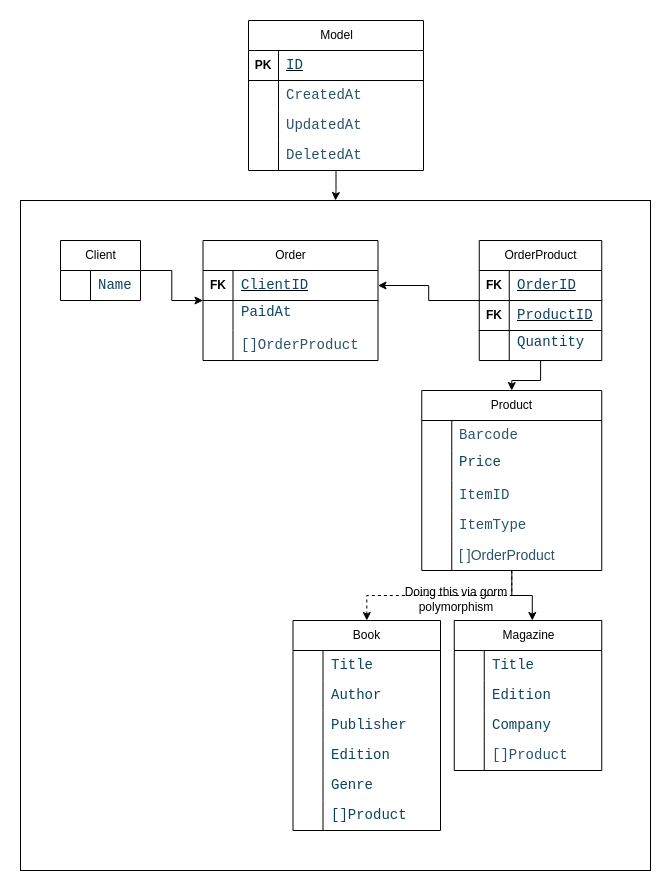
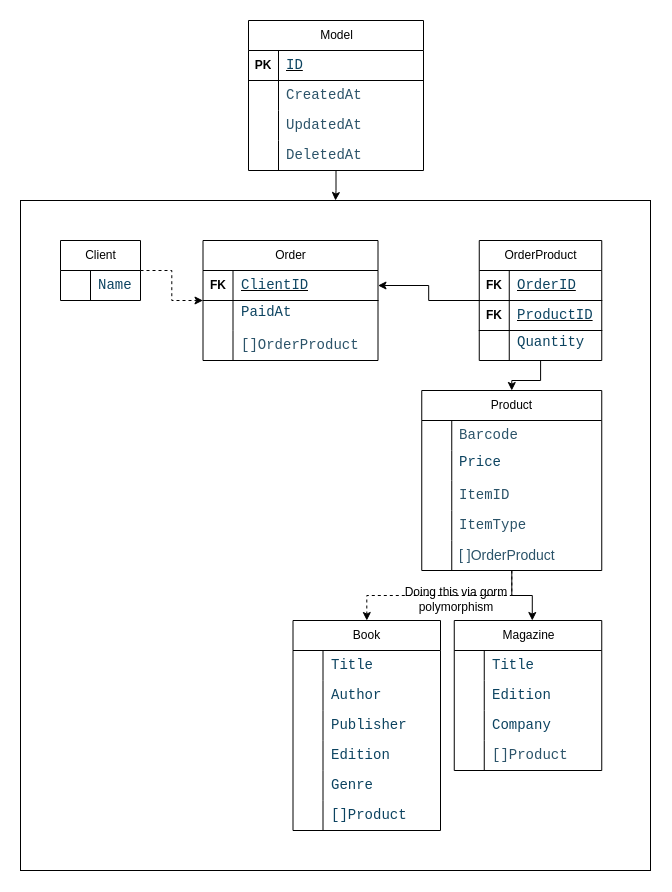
edge "Client" -> "Order": style solid -> dashed
